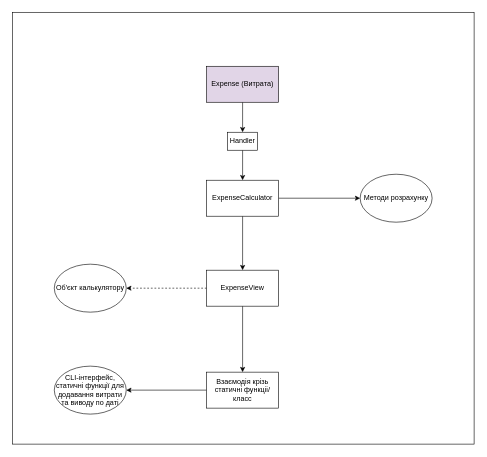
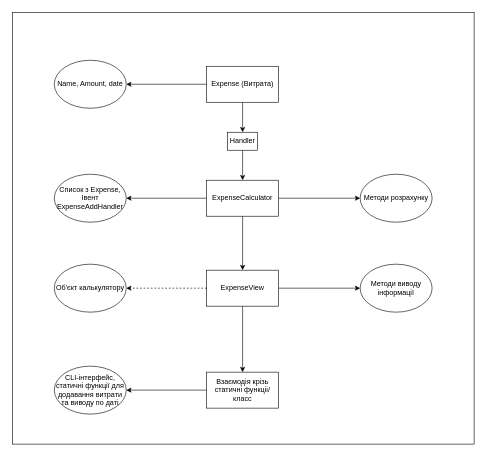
node "Name, Amount, date": added
edge "Expense (Витрата)" -> "Name, Amount, date": added
node "Expense (Витрата)": fillcolor #e1d5e7 -> #ffffff
node "Список з Expense, Івент ExpenseAddHandler": added
edge "ExpenseCalculator" -> "Список з Expense, Івент ExpenseAddHandler": added
edge "ExpenseView" -> "Методи виводу інформації": added
node "Методи виводу інформації": added
